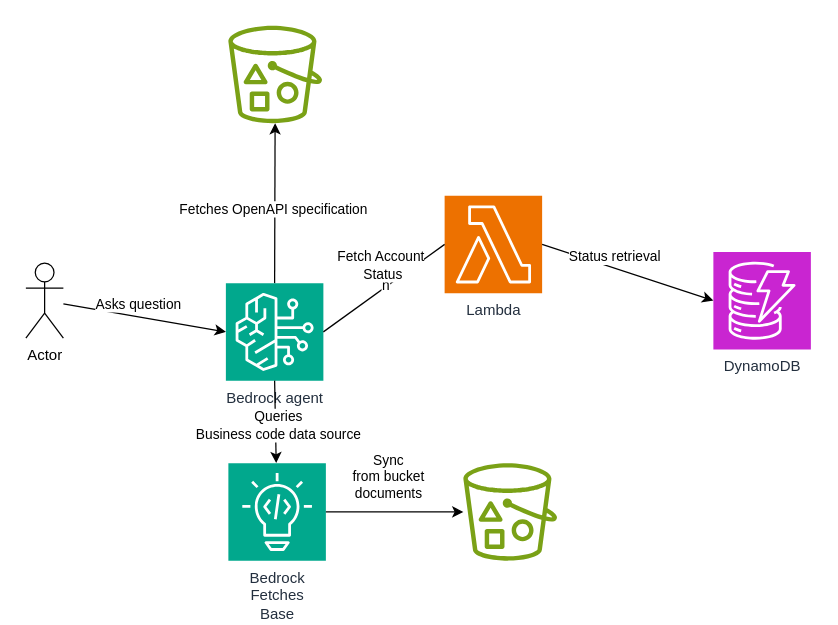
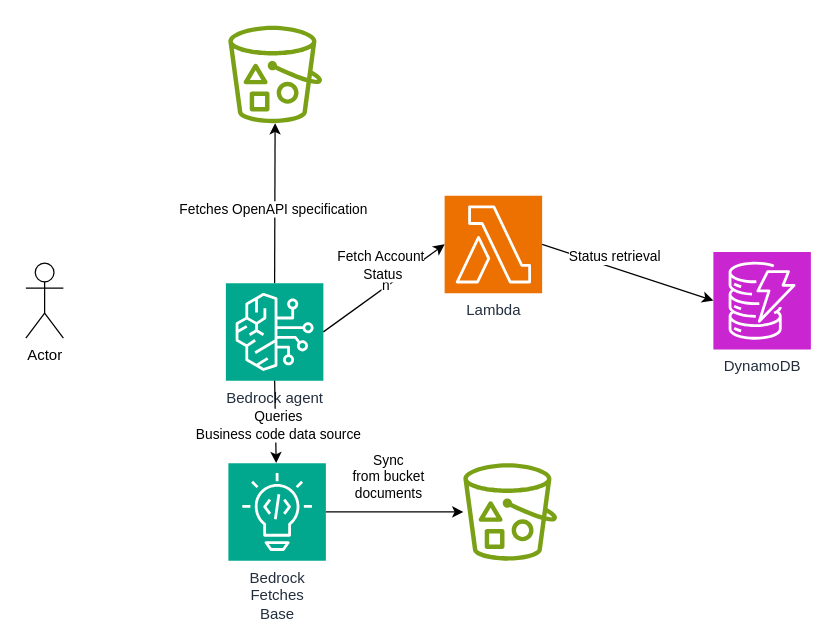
edge "Lambda" -- "Bedrock agent": arrowhead none -> classic
edge "Actor" -> "Bedrock agent": removed, label "Asks question"
